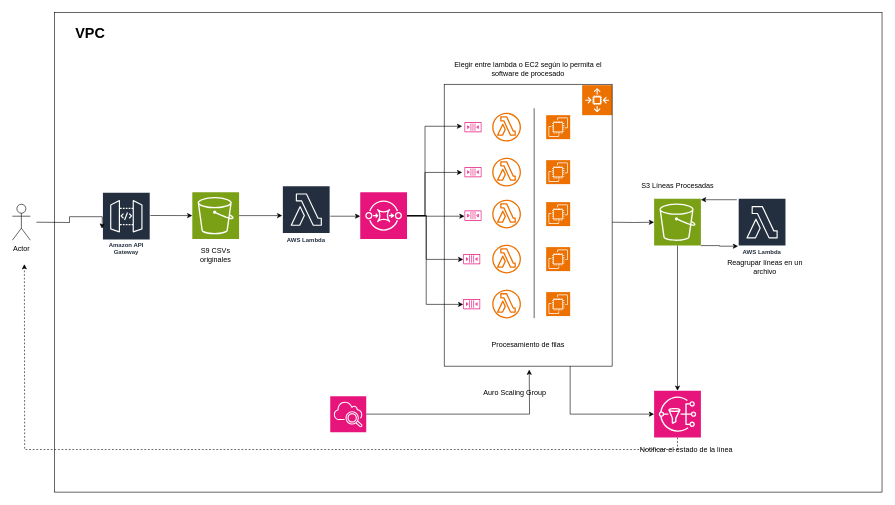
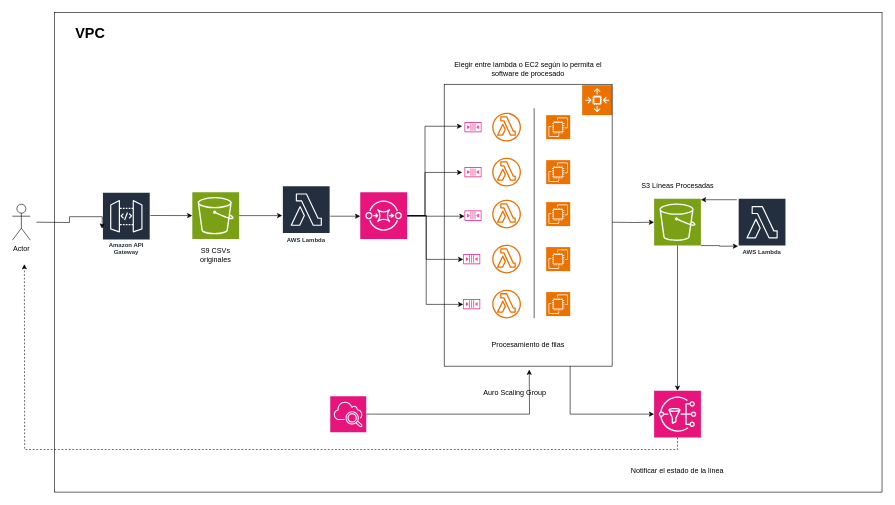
node "Reagrupar líneas en un archivo": removed
node "Notificar el estado de la línea": moved (687, 450) -> (678, 471)
